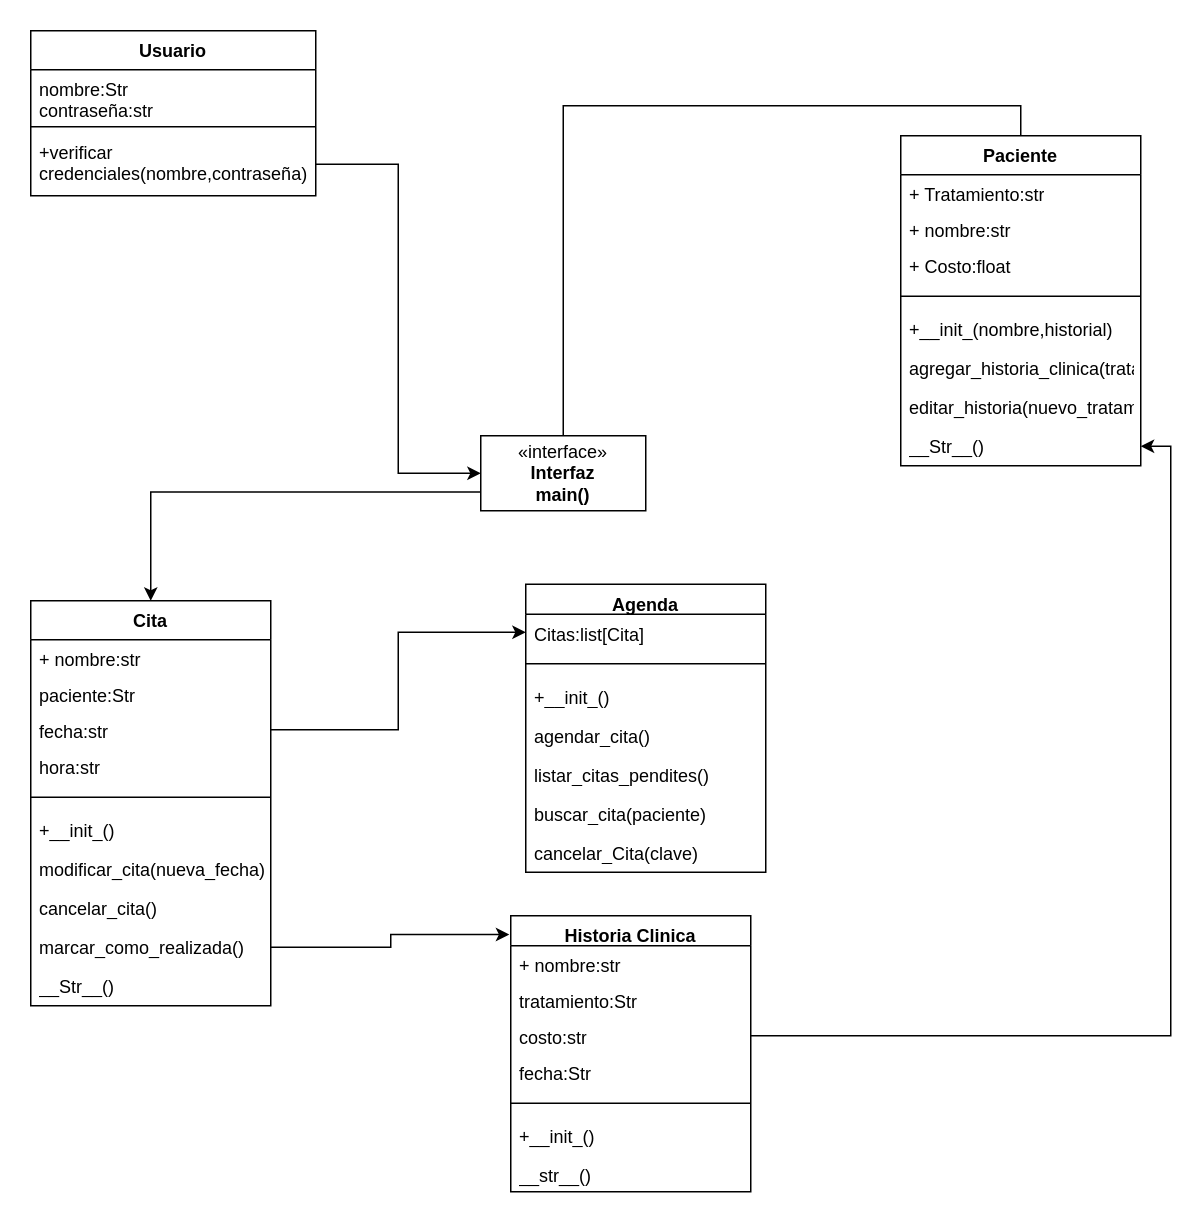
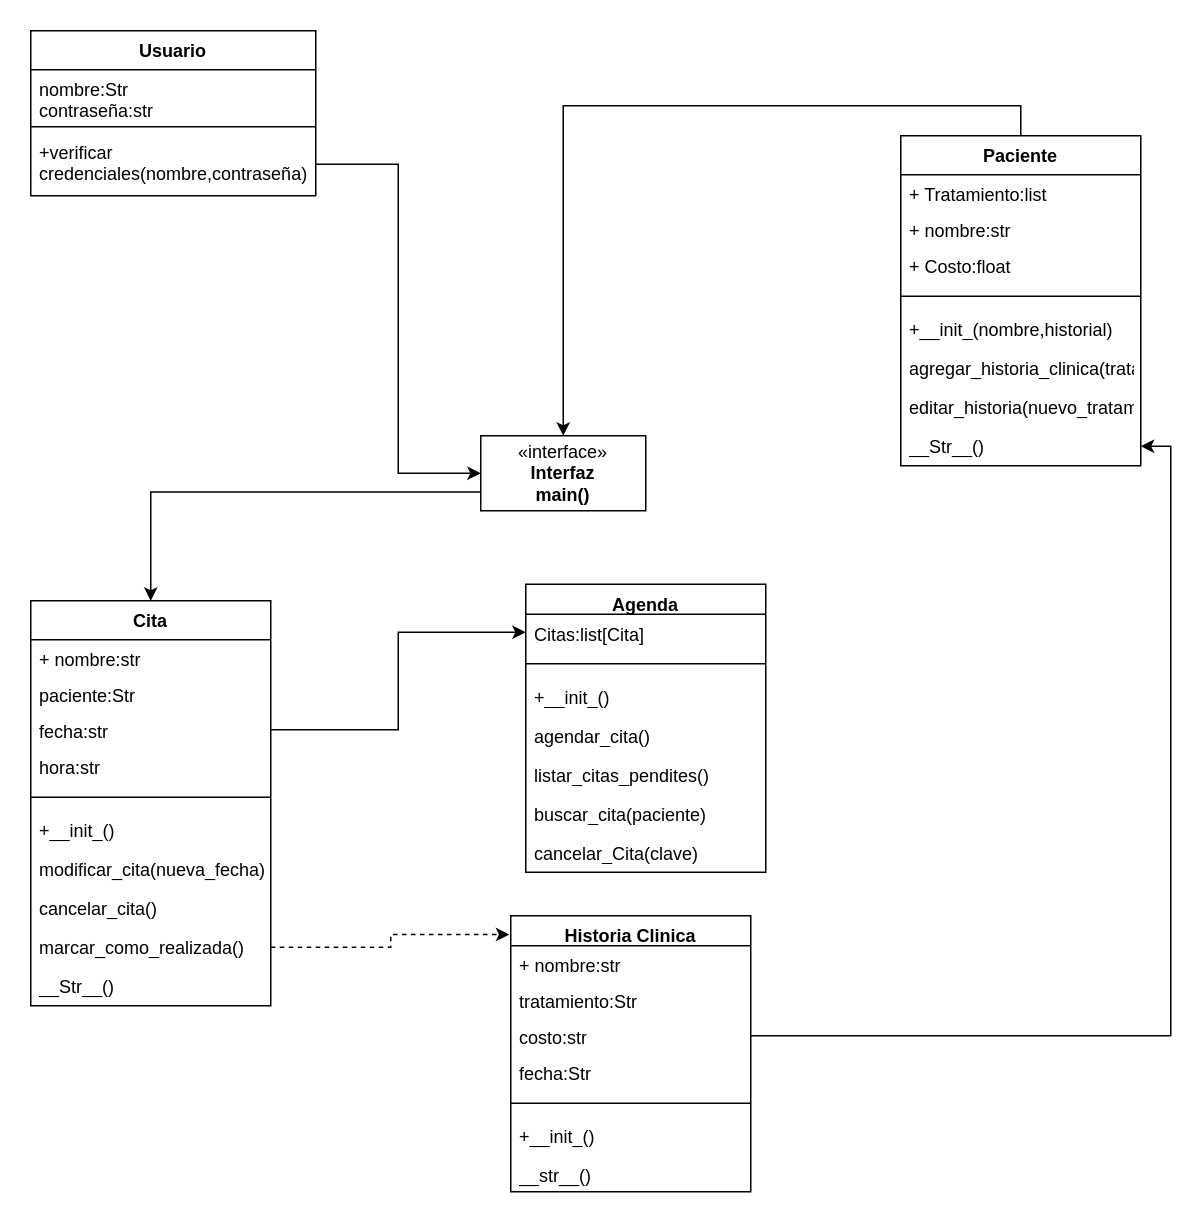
node "+ Tratamiento:str": label "+ Tratamiento:str" -> "+ Tratamiento:list"
edge "Paciente" -- "«interface» Interfaz main()": arrowhead none -> classic
edge "marcar_como_realizada()" -> "Historia Clinica": style solid -> dashed
